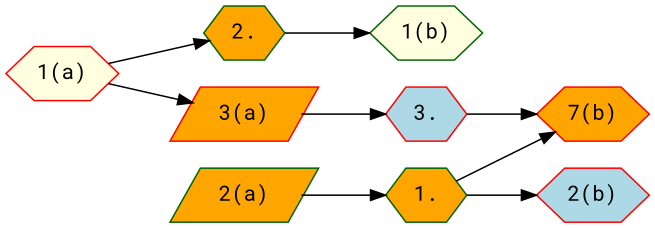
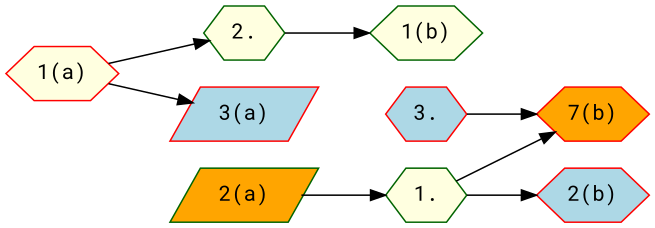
node "2.": fillcolor orange -> lightyellow
node "3(a)": fillcolor orange -> lightblue
edge "3(a)" -> "3.": removed
node "1.": fillcolor orange -> lightyellow
